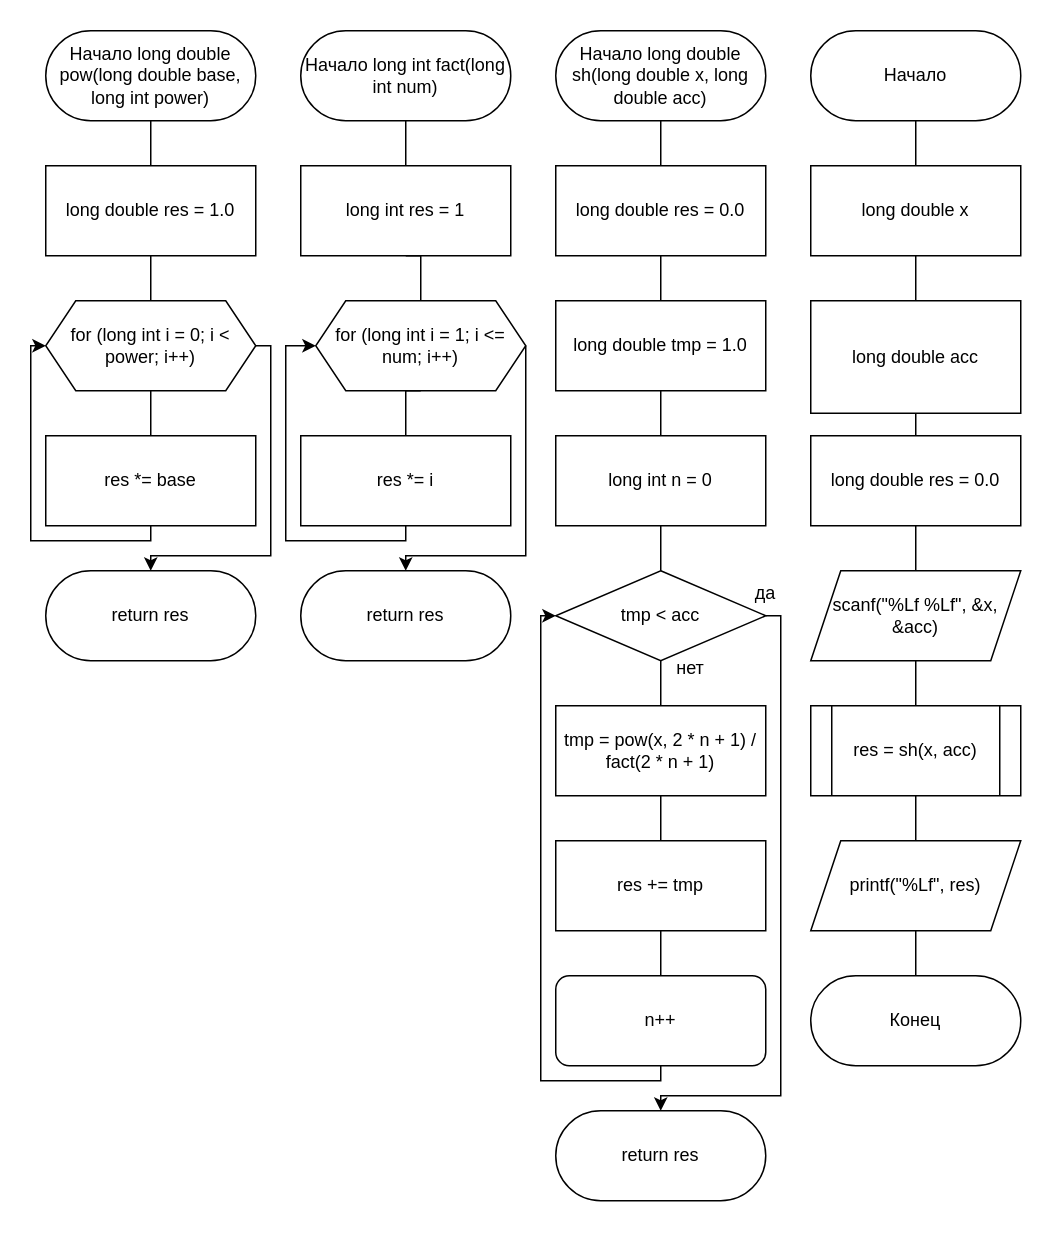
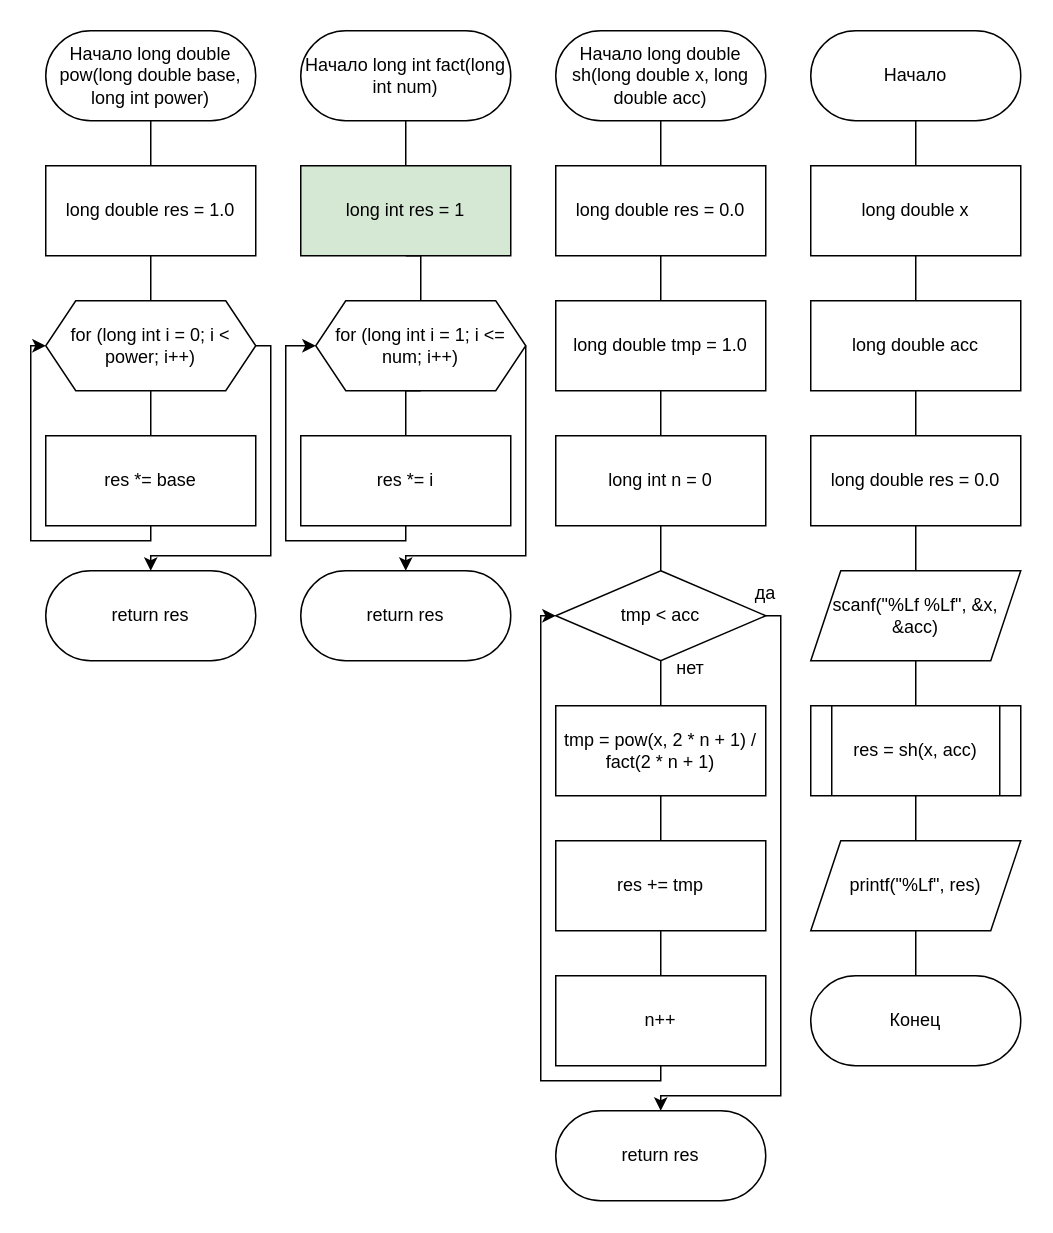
node "long int res = 1": fillcolor #ffffff -> #d5e8d4
node "long double acc": size 210x113 -> 210x90
node "n++": shape rounded rectangle -> rectangle
